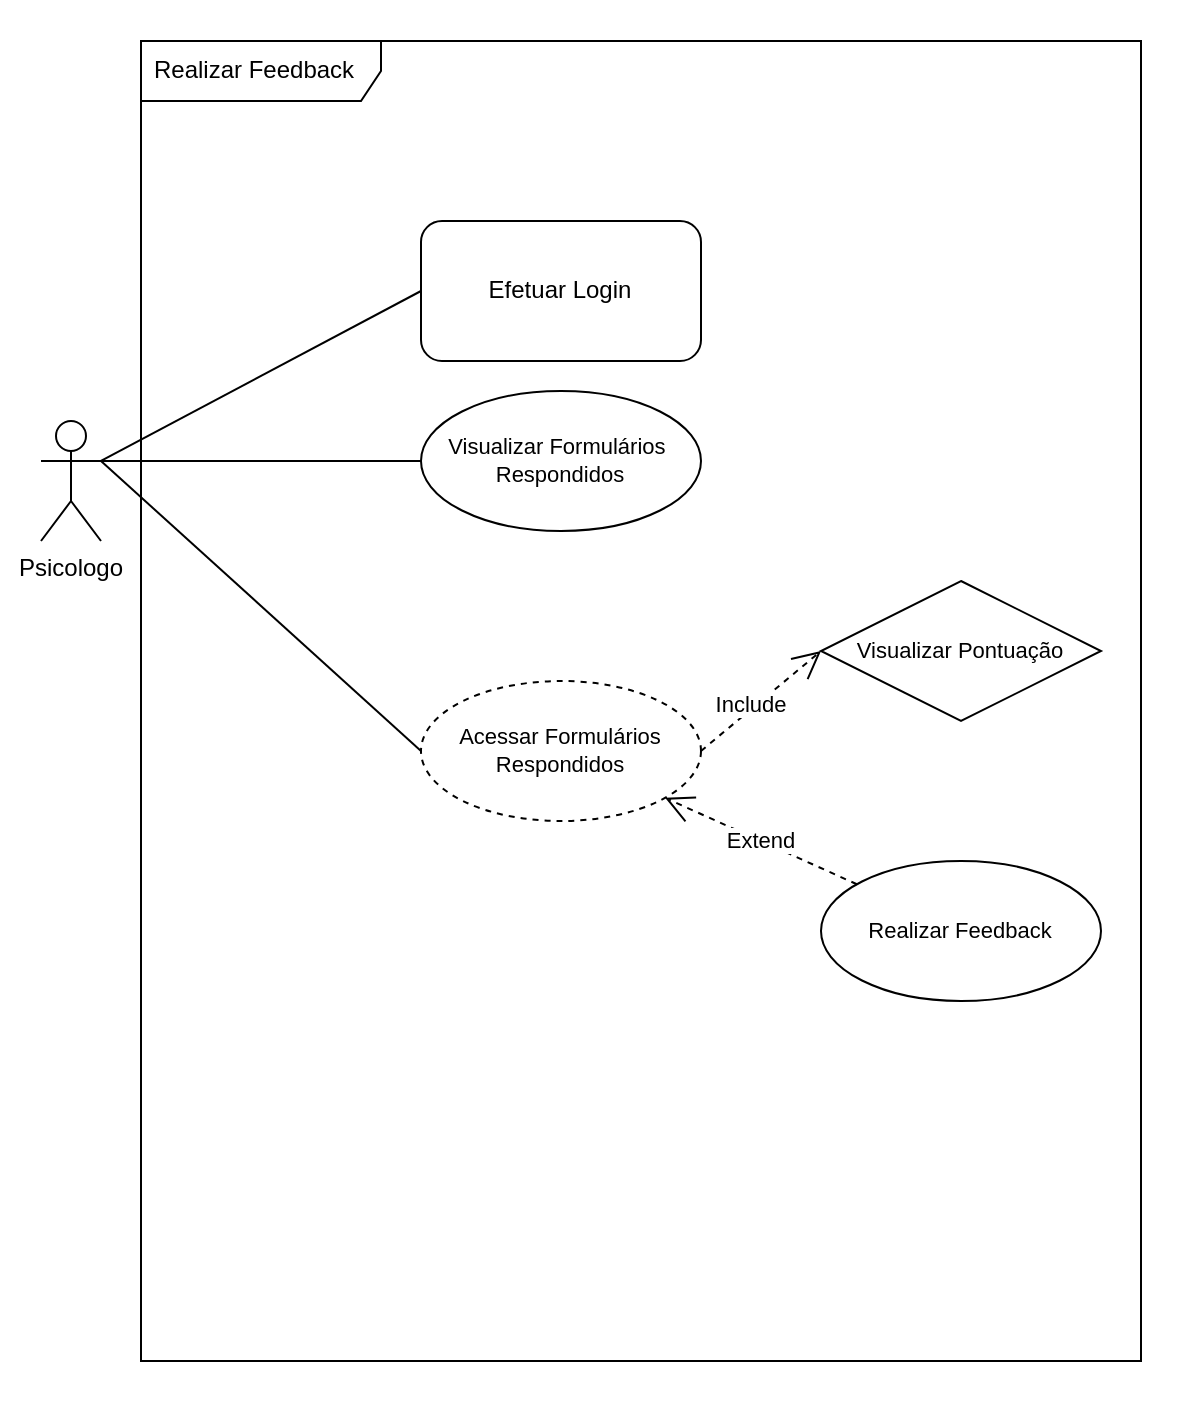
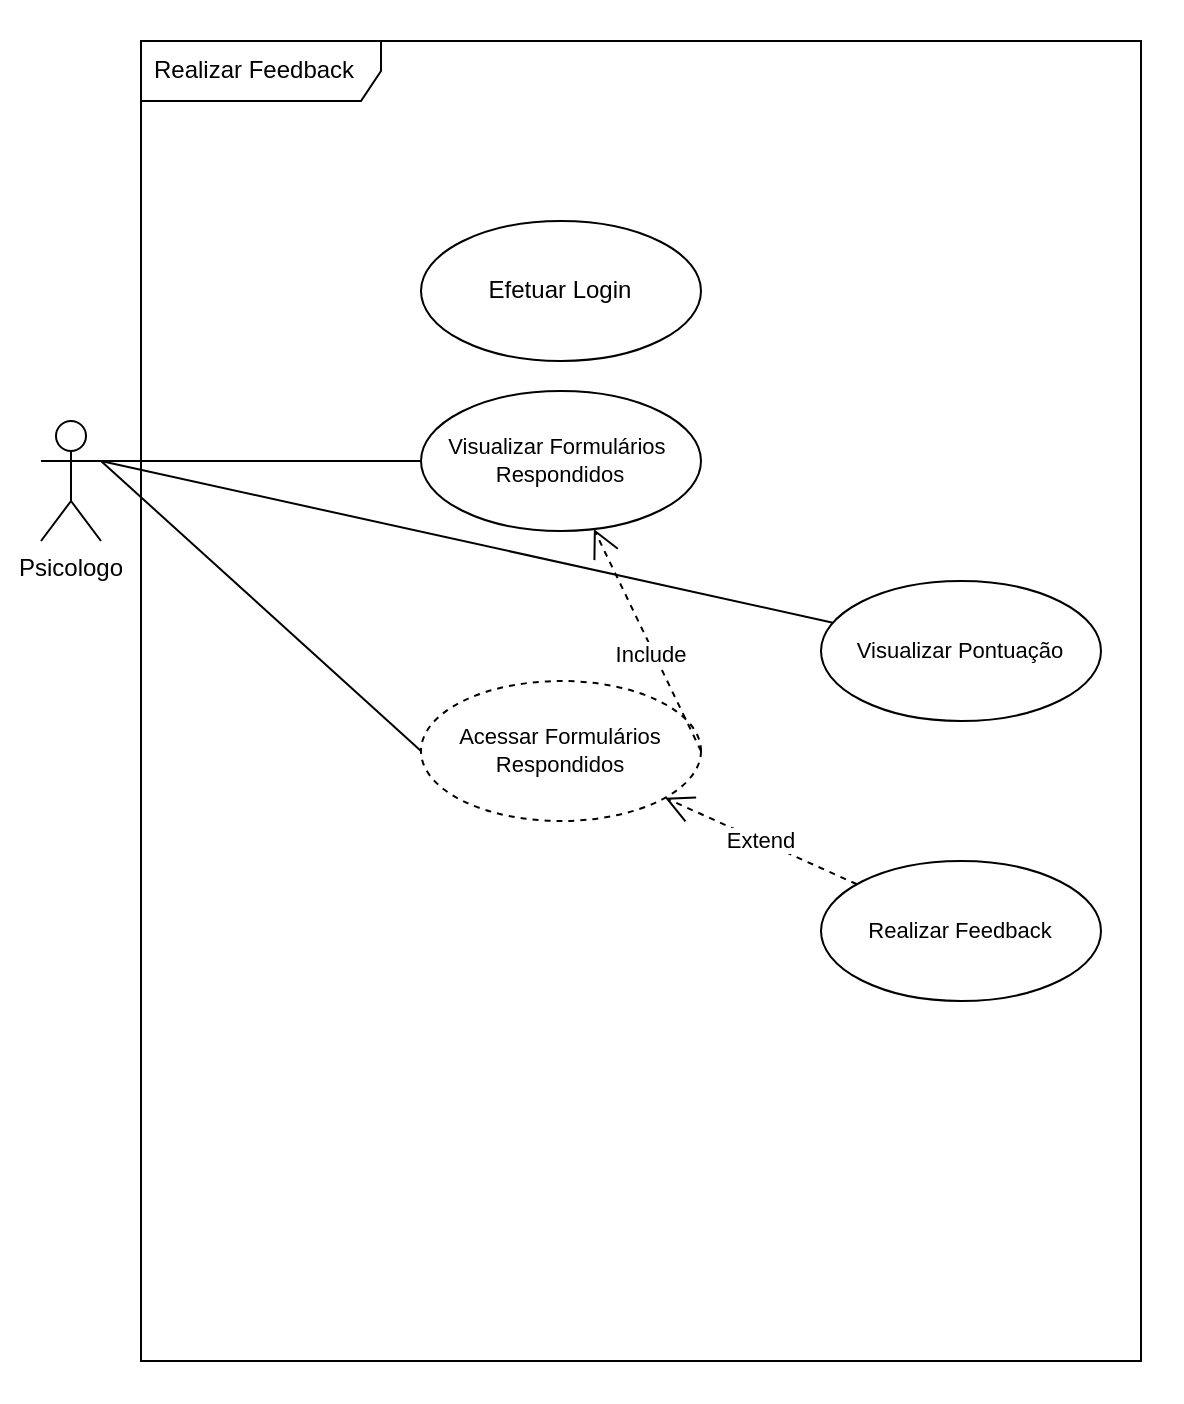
node "Efetuar Login": shape rounded rectangle -> ellipse
edge "Efetuar Login" -- "Psicologo": now "Visualizar Pontuação" -- "Psicologo"
node "Visualizar Pontuação": shape diamond -> ellipse
edge "Acessar Formulários Respondidos" -> "Visualizar Pontuação": now "Acessar Formulários Respondidos" -> "Visualizar Formulários Respondidos"
